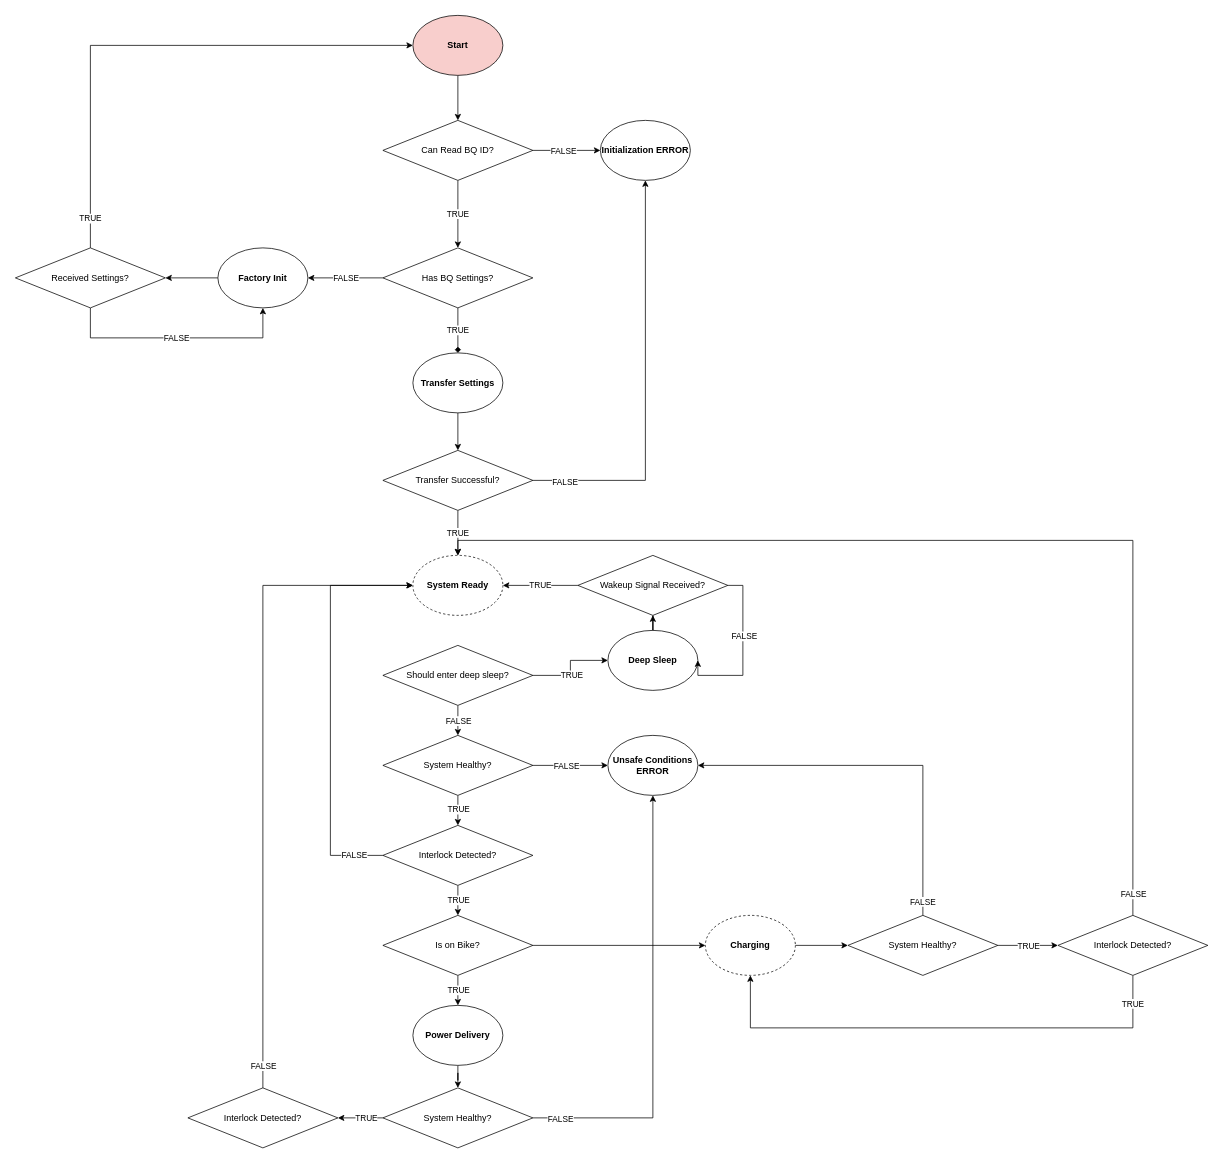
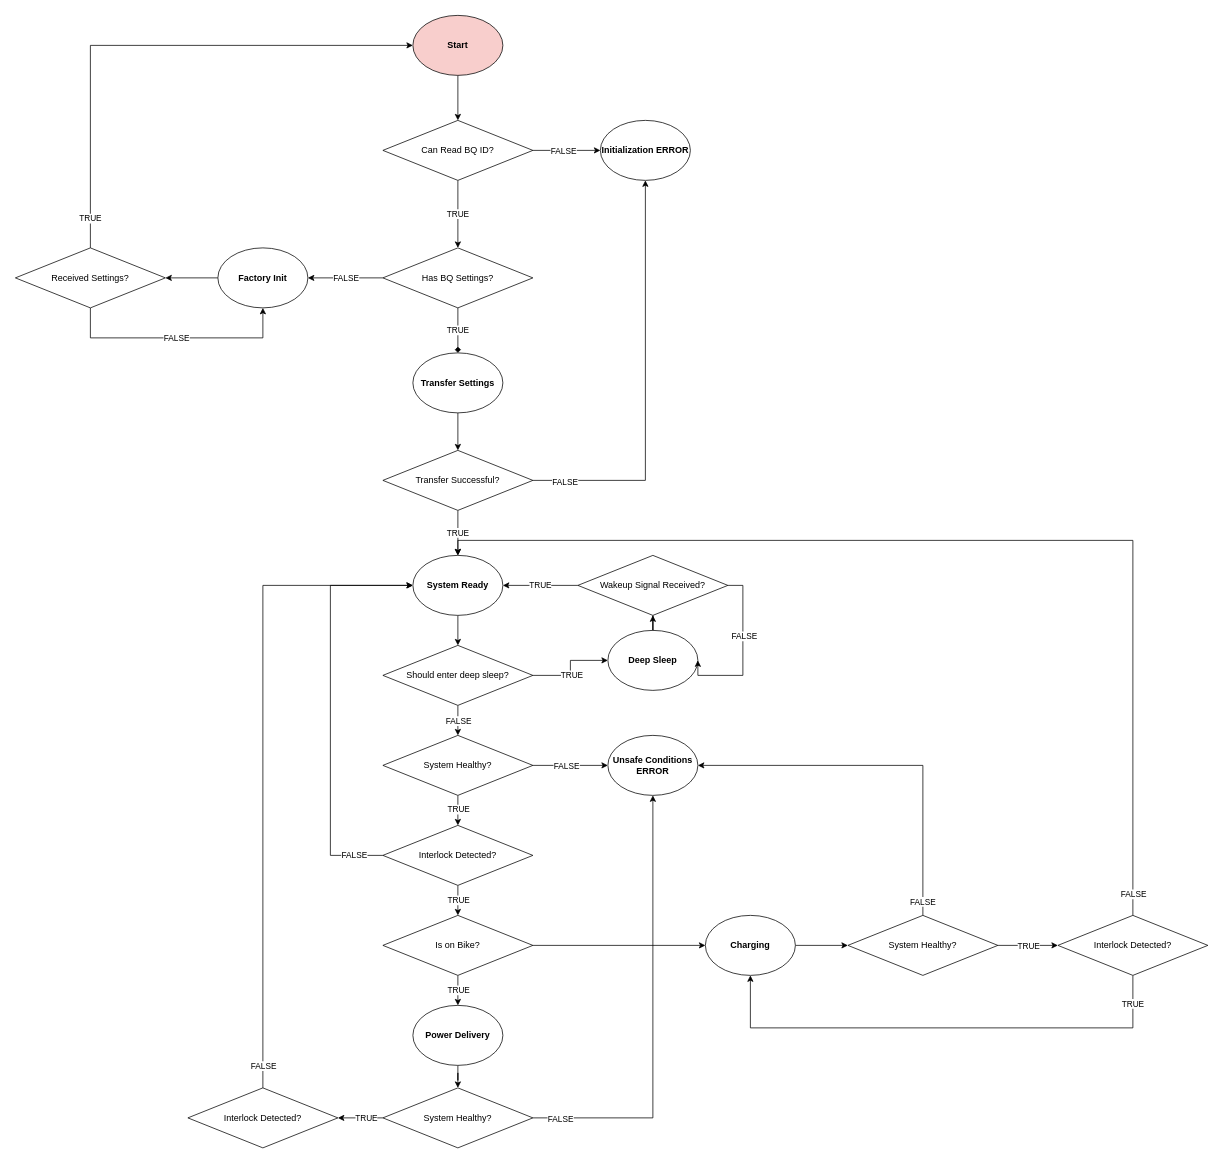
node "System Ready": style dashed -> solid
edge "System Ready" -> "Should enter deep sleep?": added
node "Charging": style dashed -> solid
